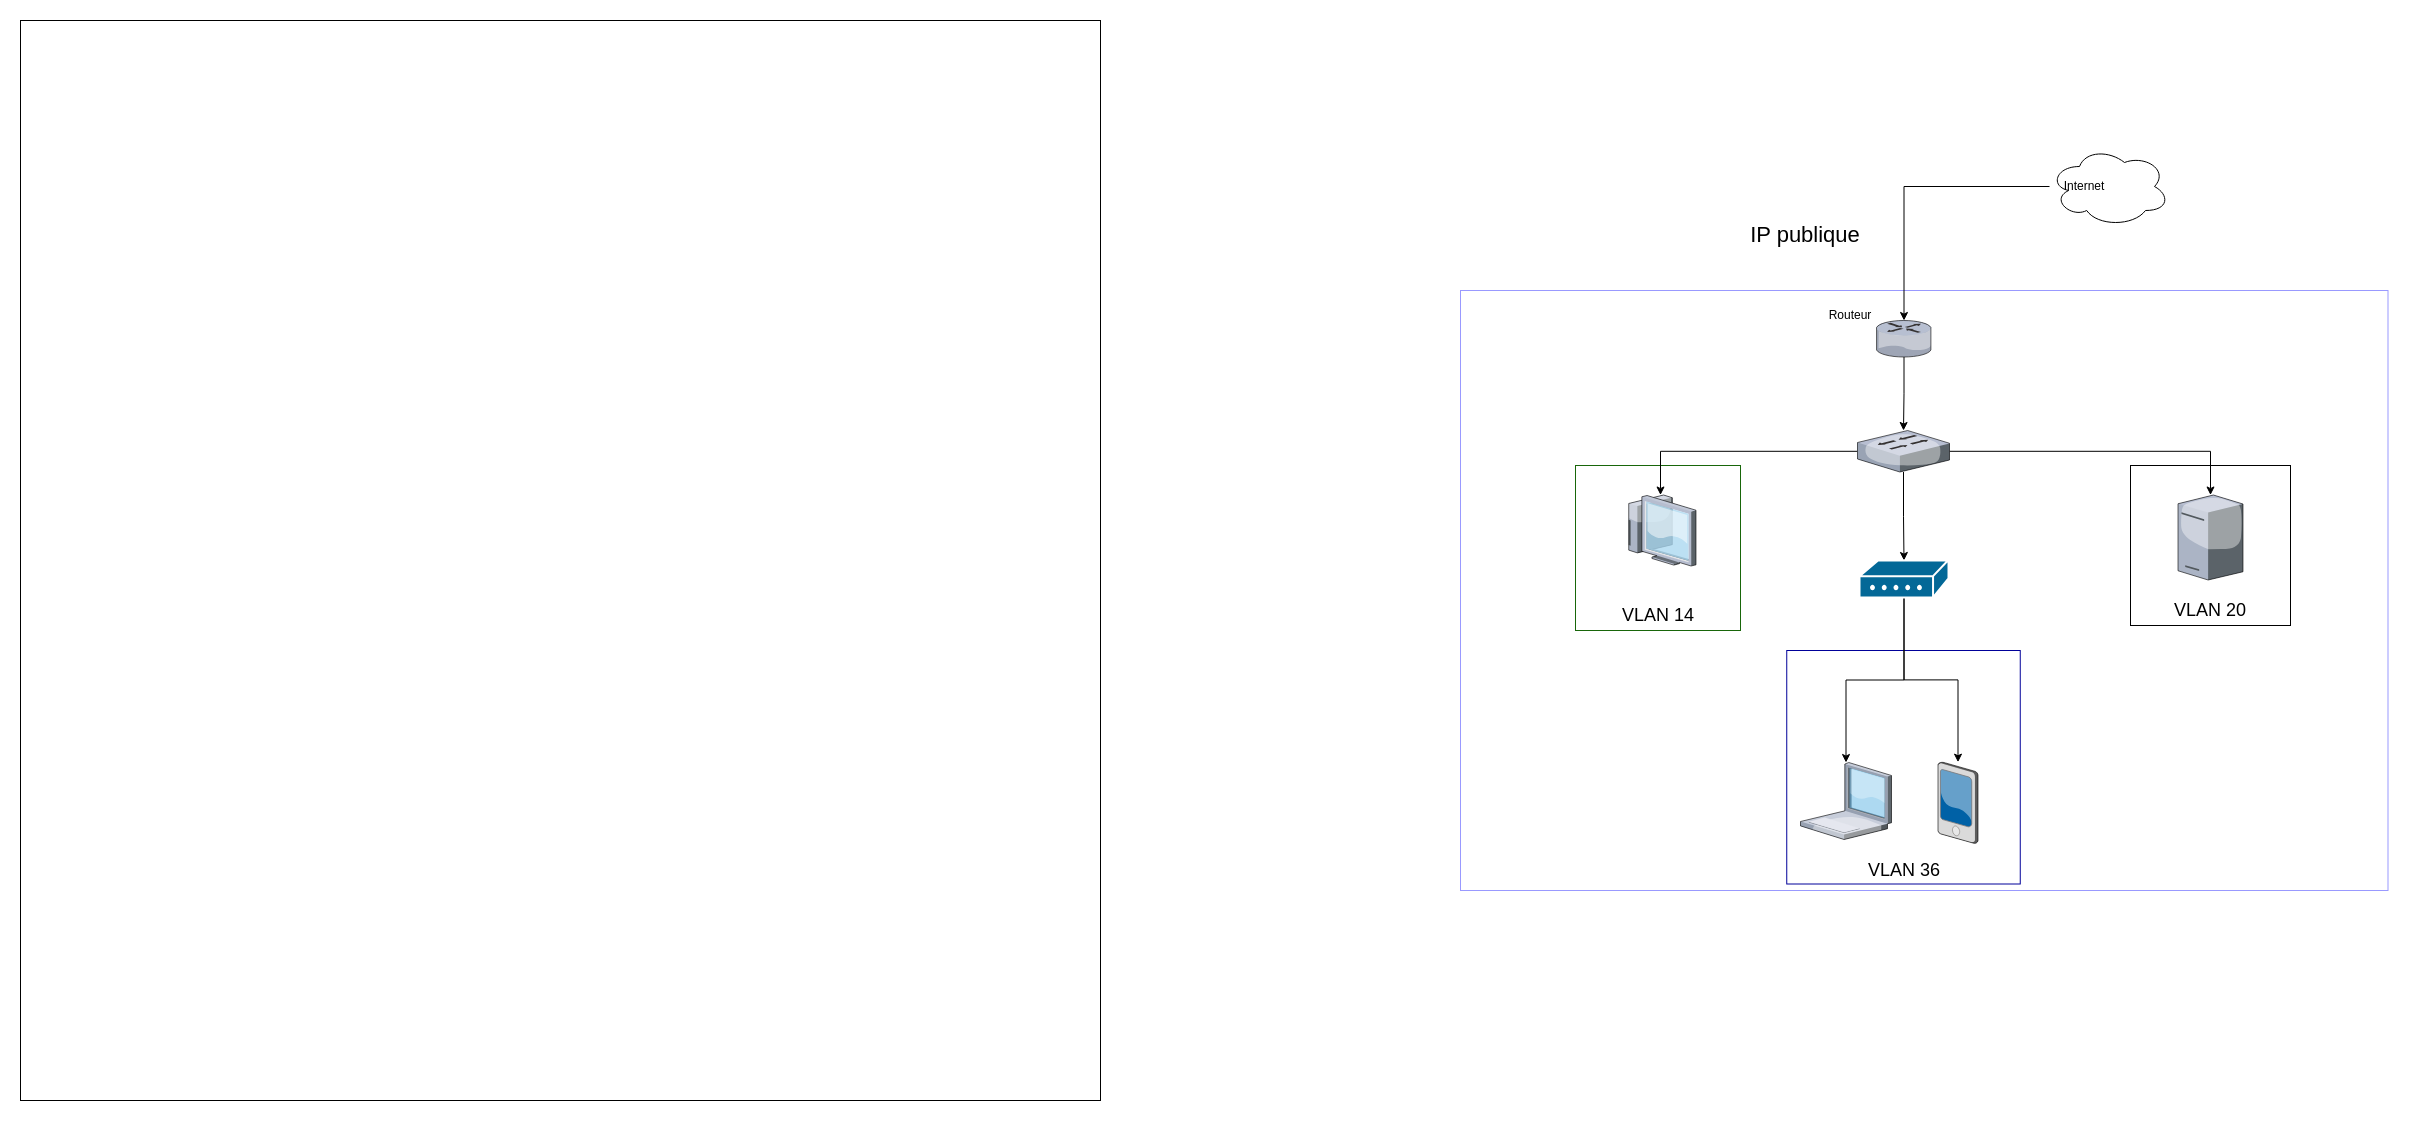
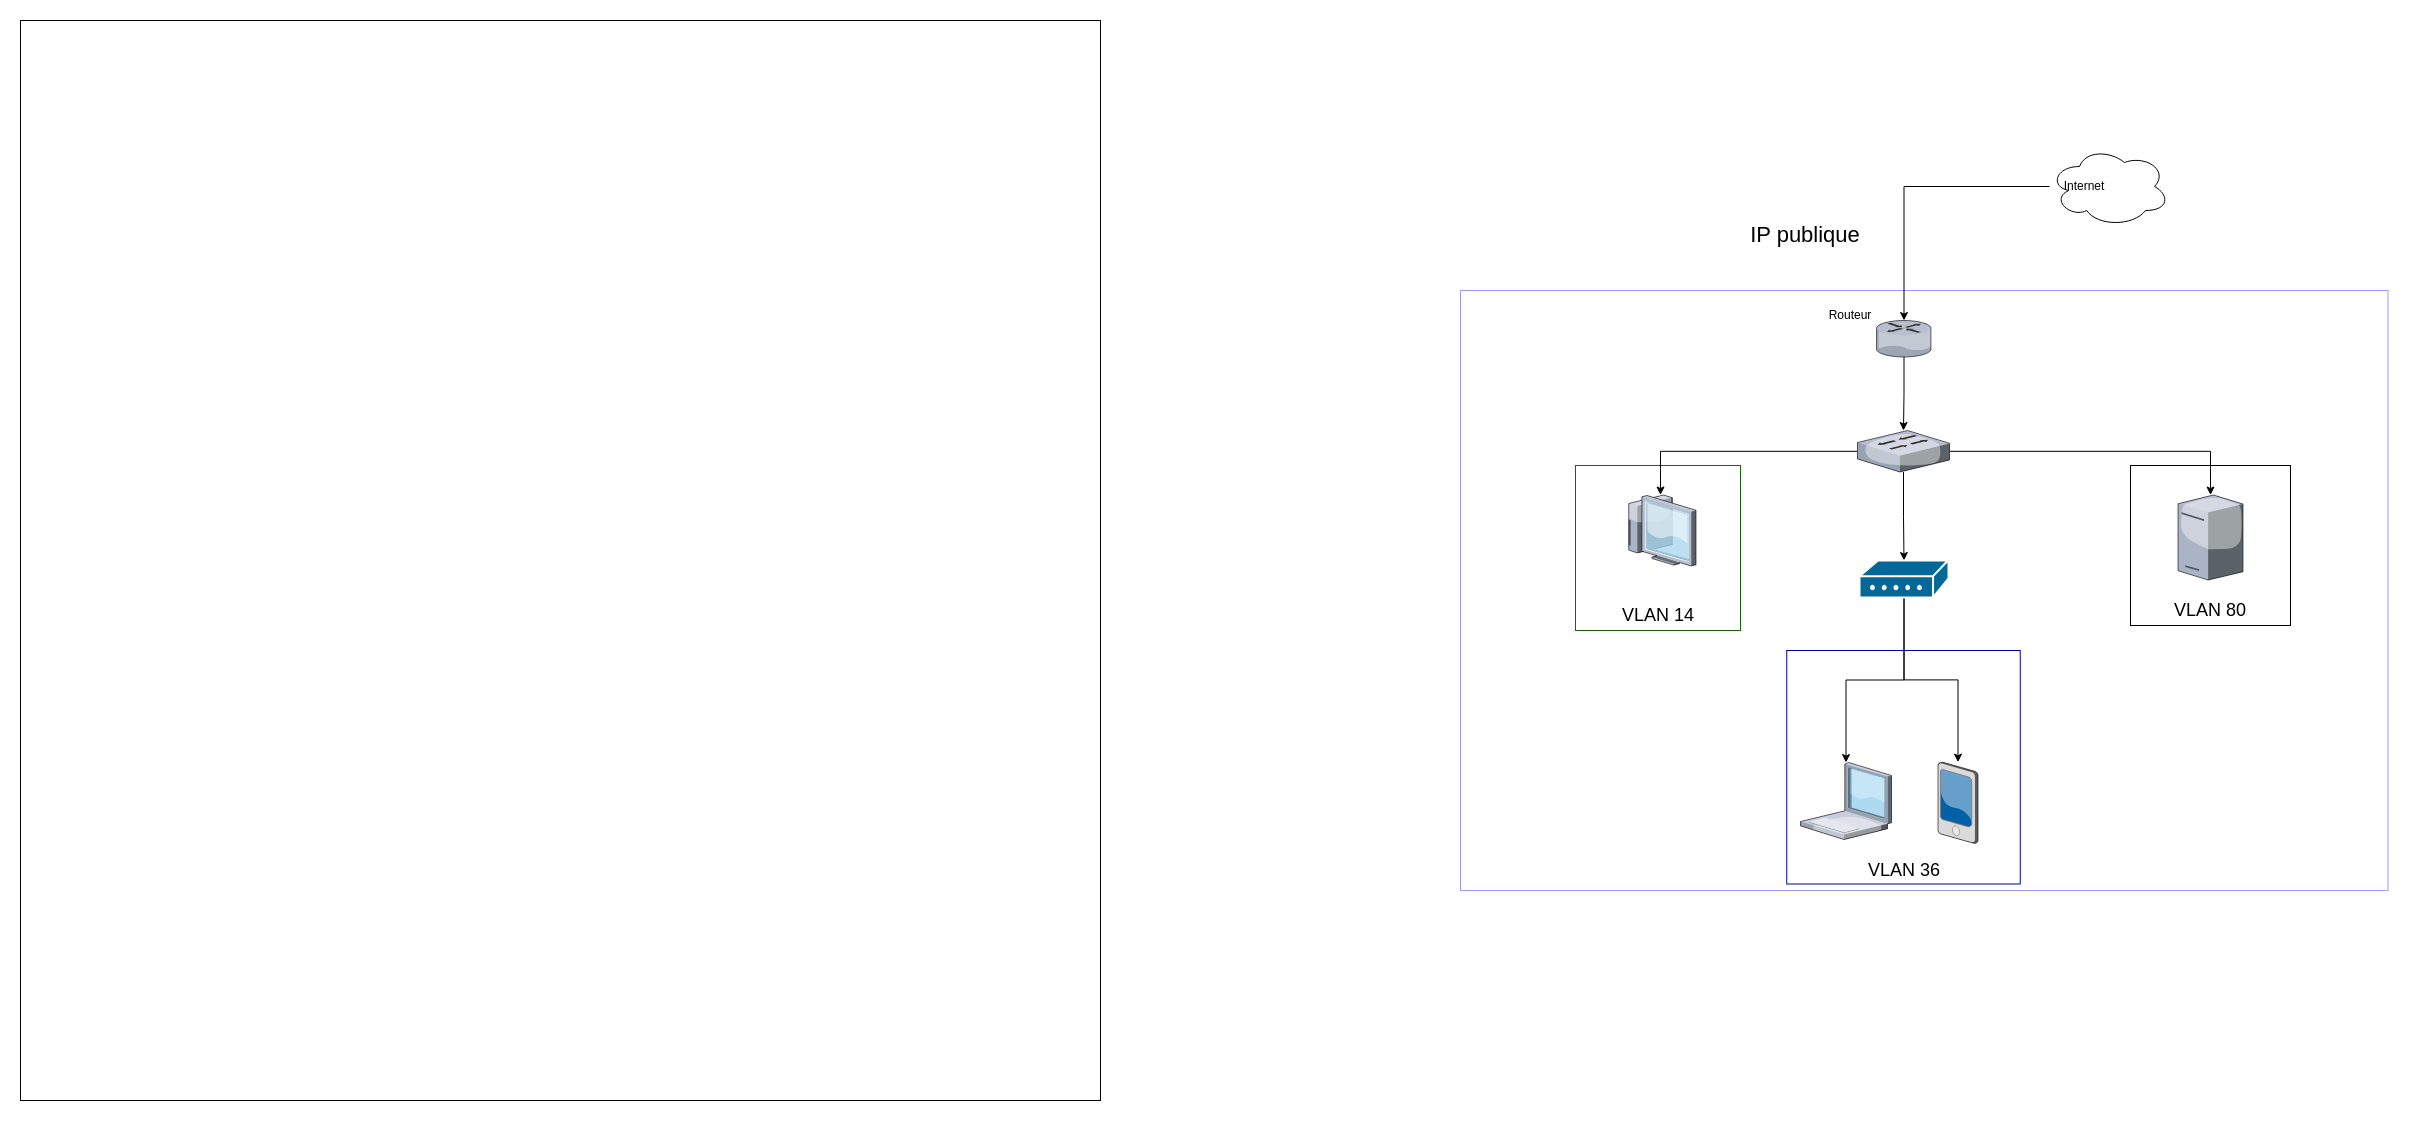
node "VLAN 20": label "VLAN 20" -> "VLAN 80"
